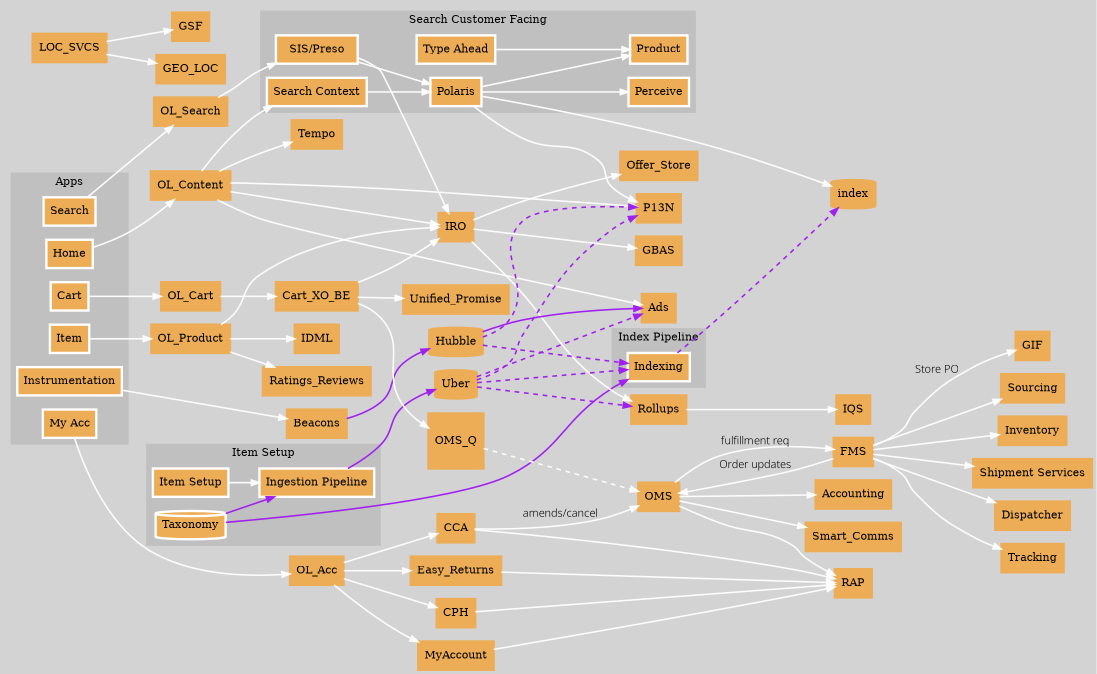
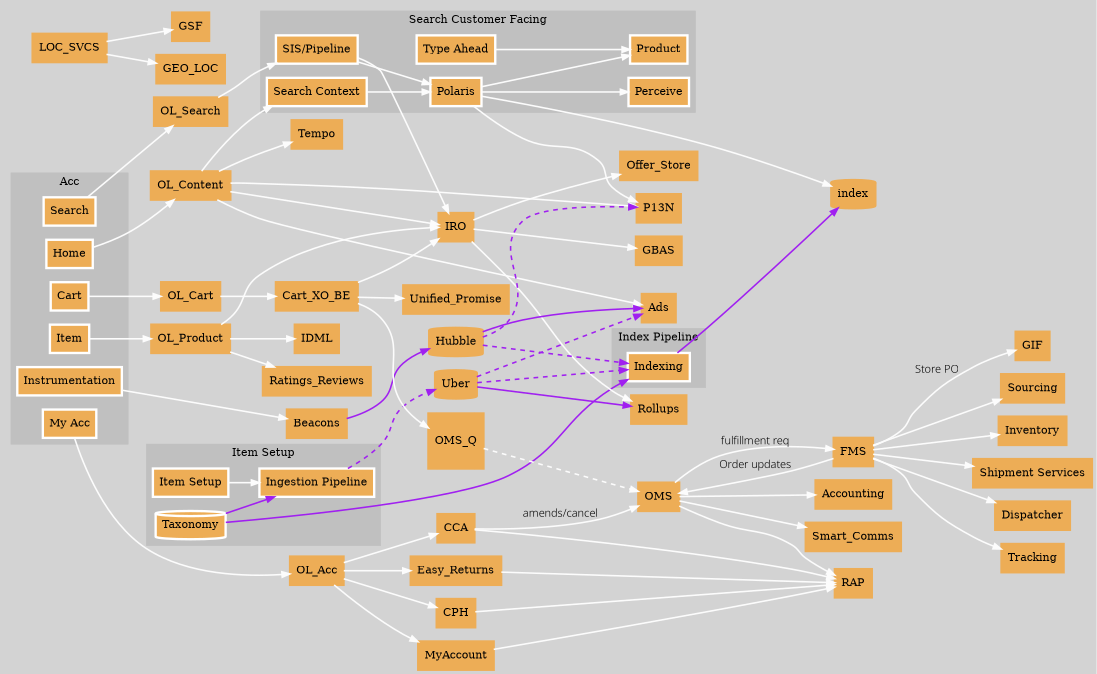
node "SIS/Preso": label "SIS/Preso" -> "SIS/Pipeline"
cluster "Apps": label "Apps" -> "Acc"
edge "Indexing" -> "index": style dashed -> solid
edge "Uber" -> "P13N": removed
edge "Uber" -> "Rollups": style dashed -> solid
node "IQS": removed
edge "Ingestion Pipeline" -> "Uber": style solid -> dashed
